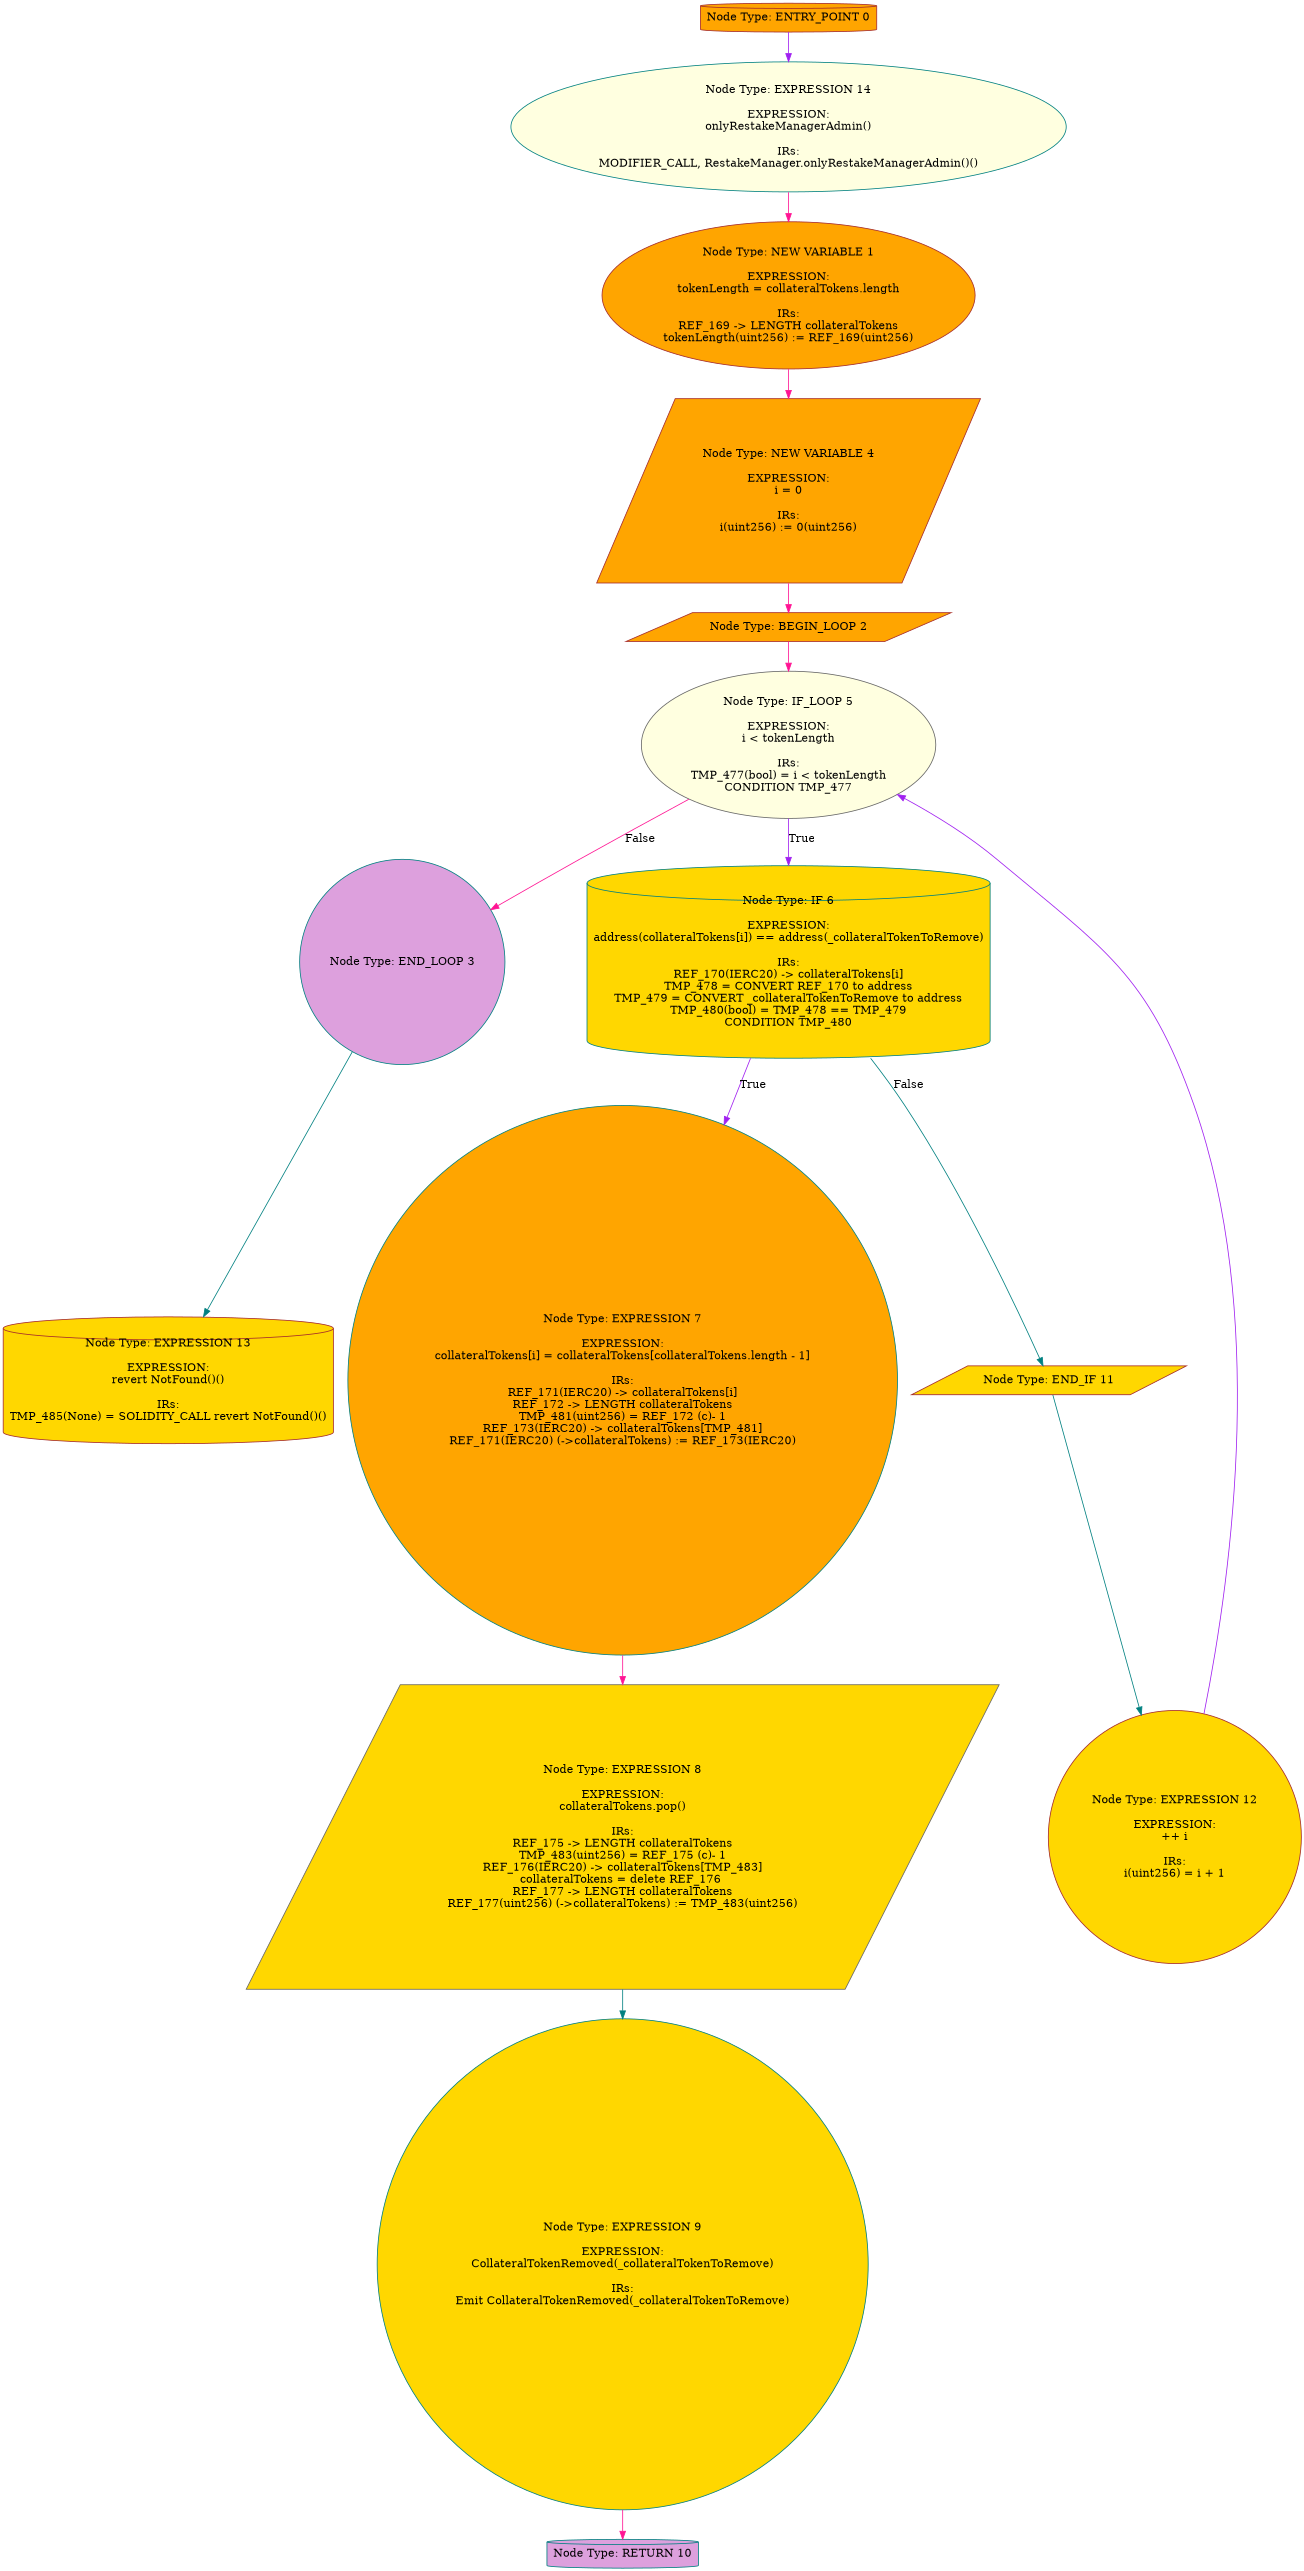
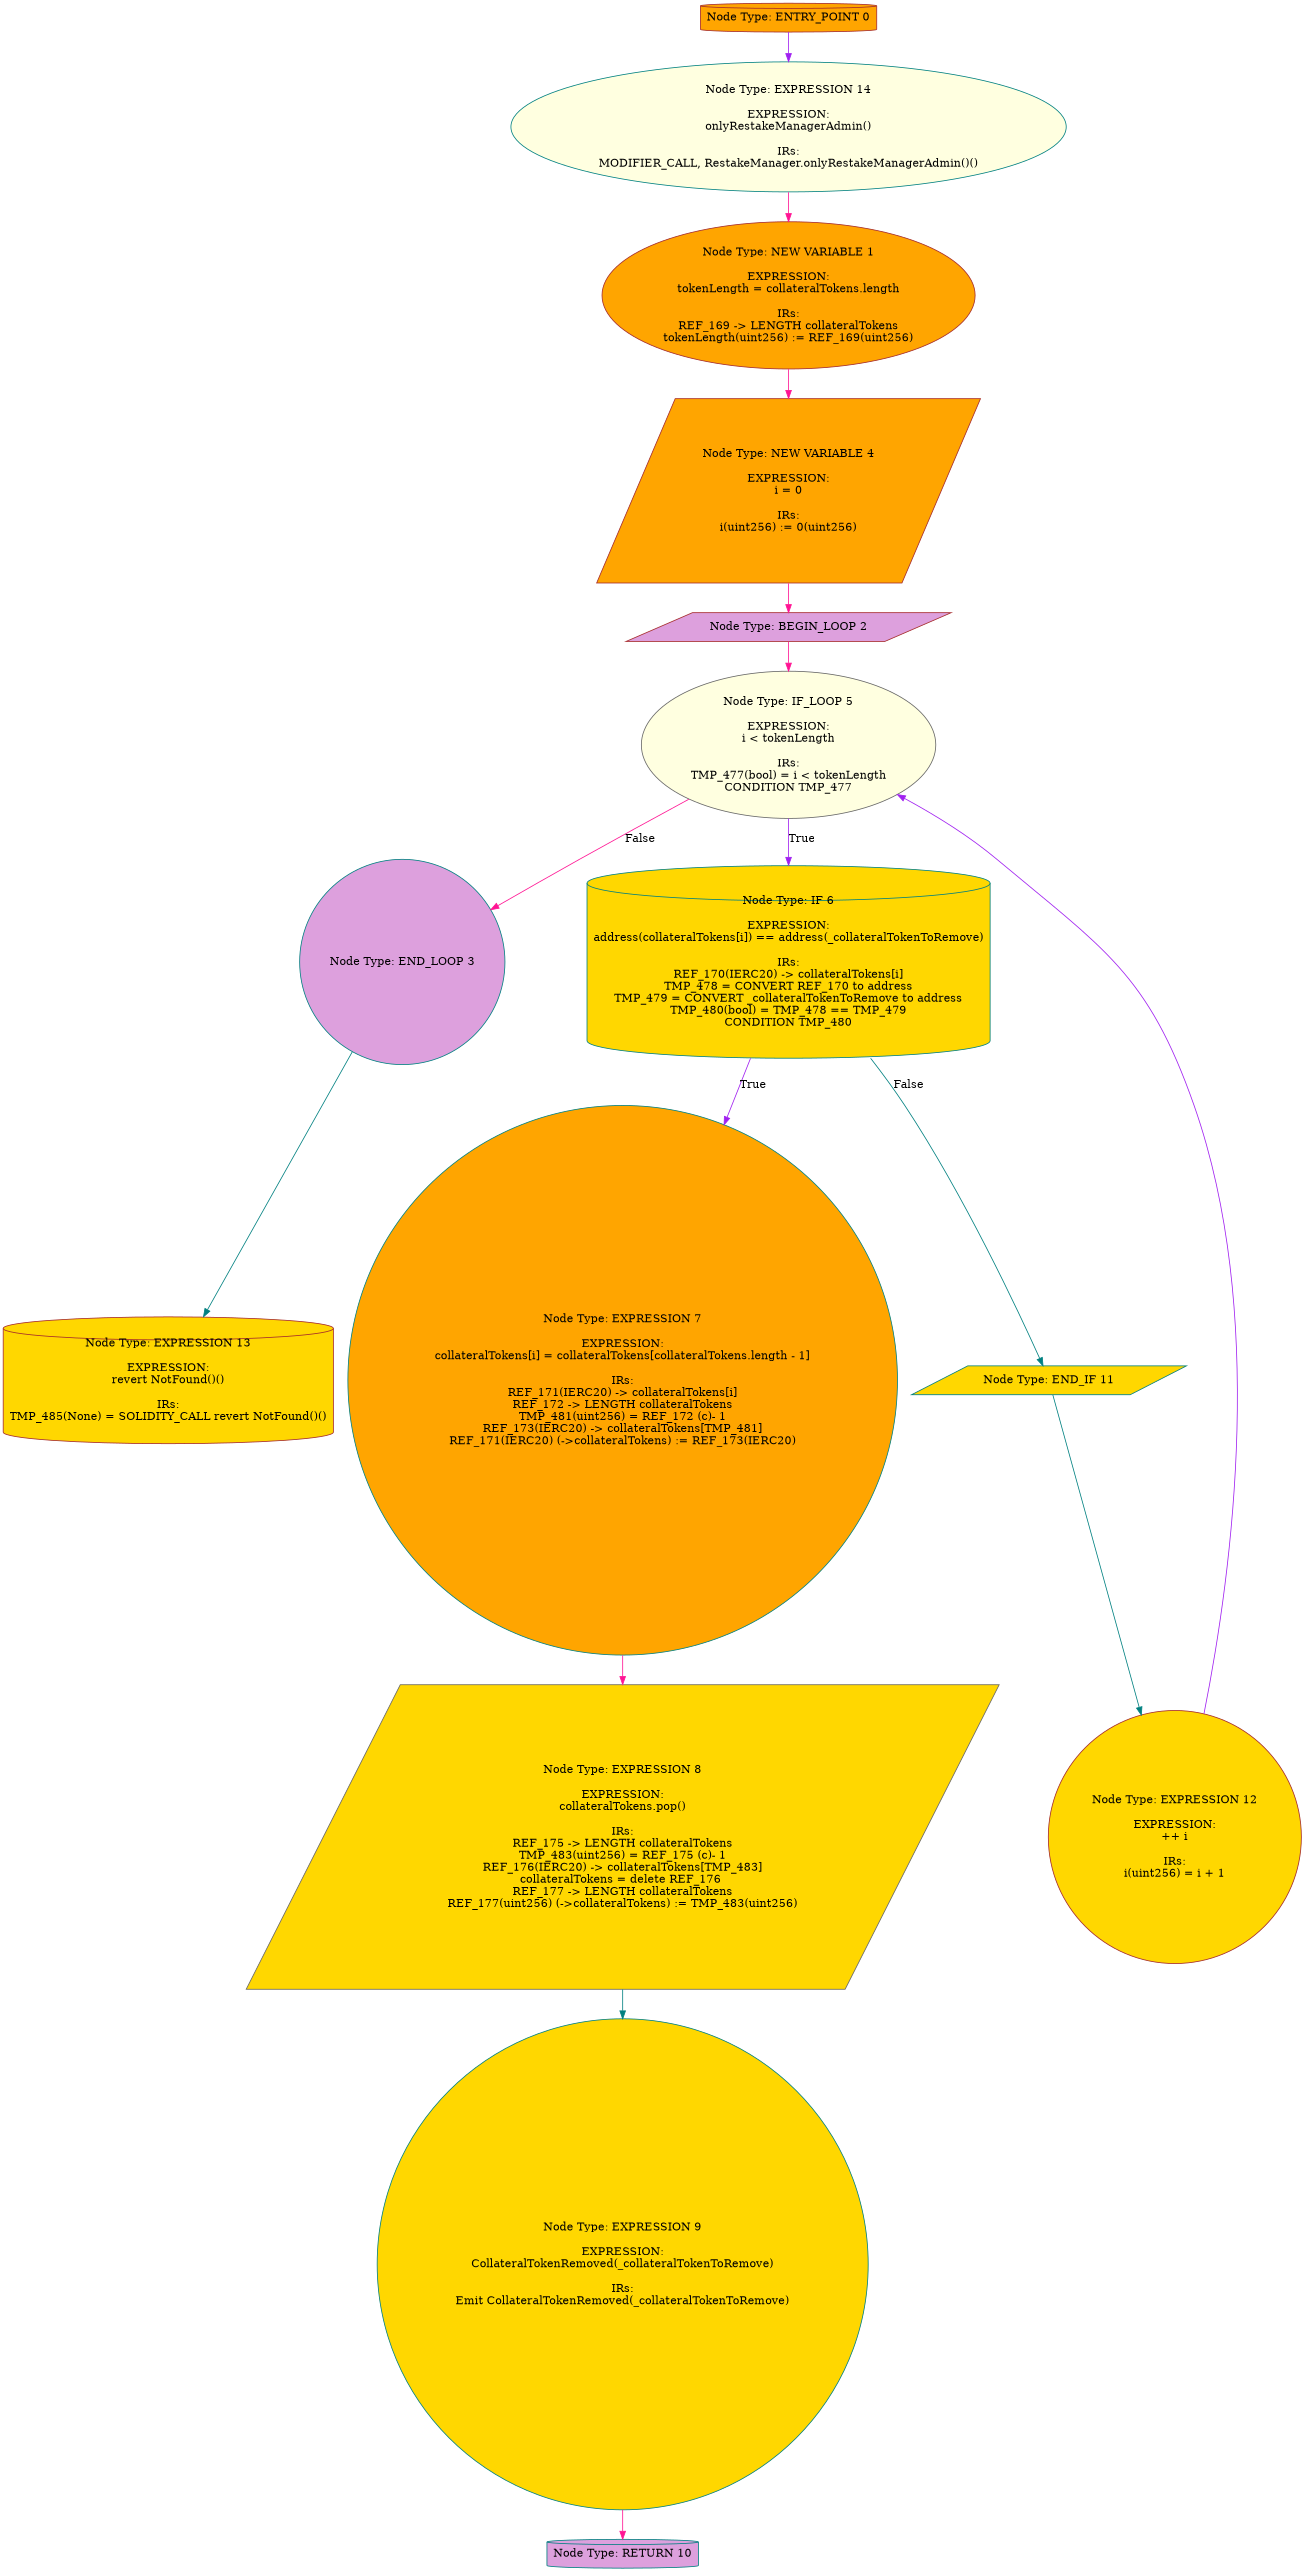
node "Node Type: BEGIN_LOOP 2": fillcolor orange -> plum
node "Node Type: END_IF 11": color brown -> teal
